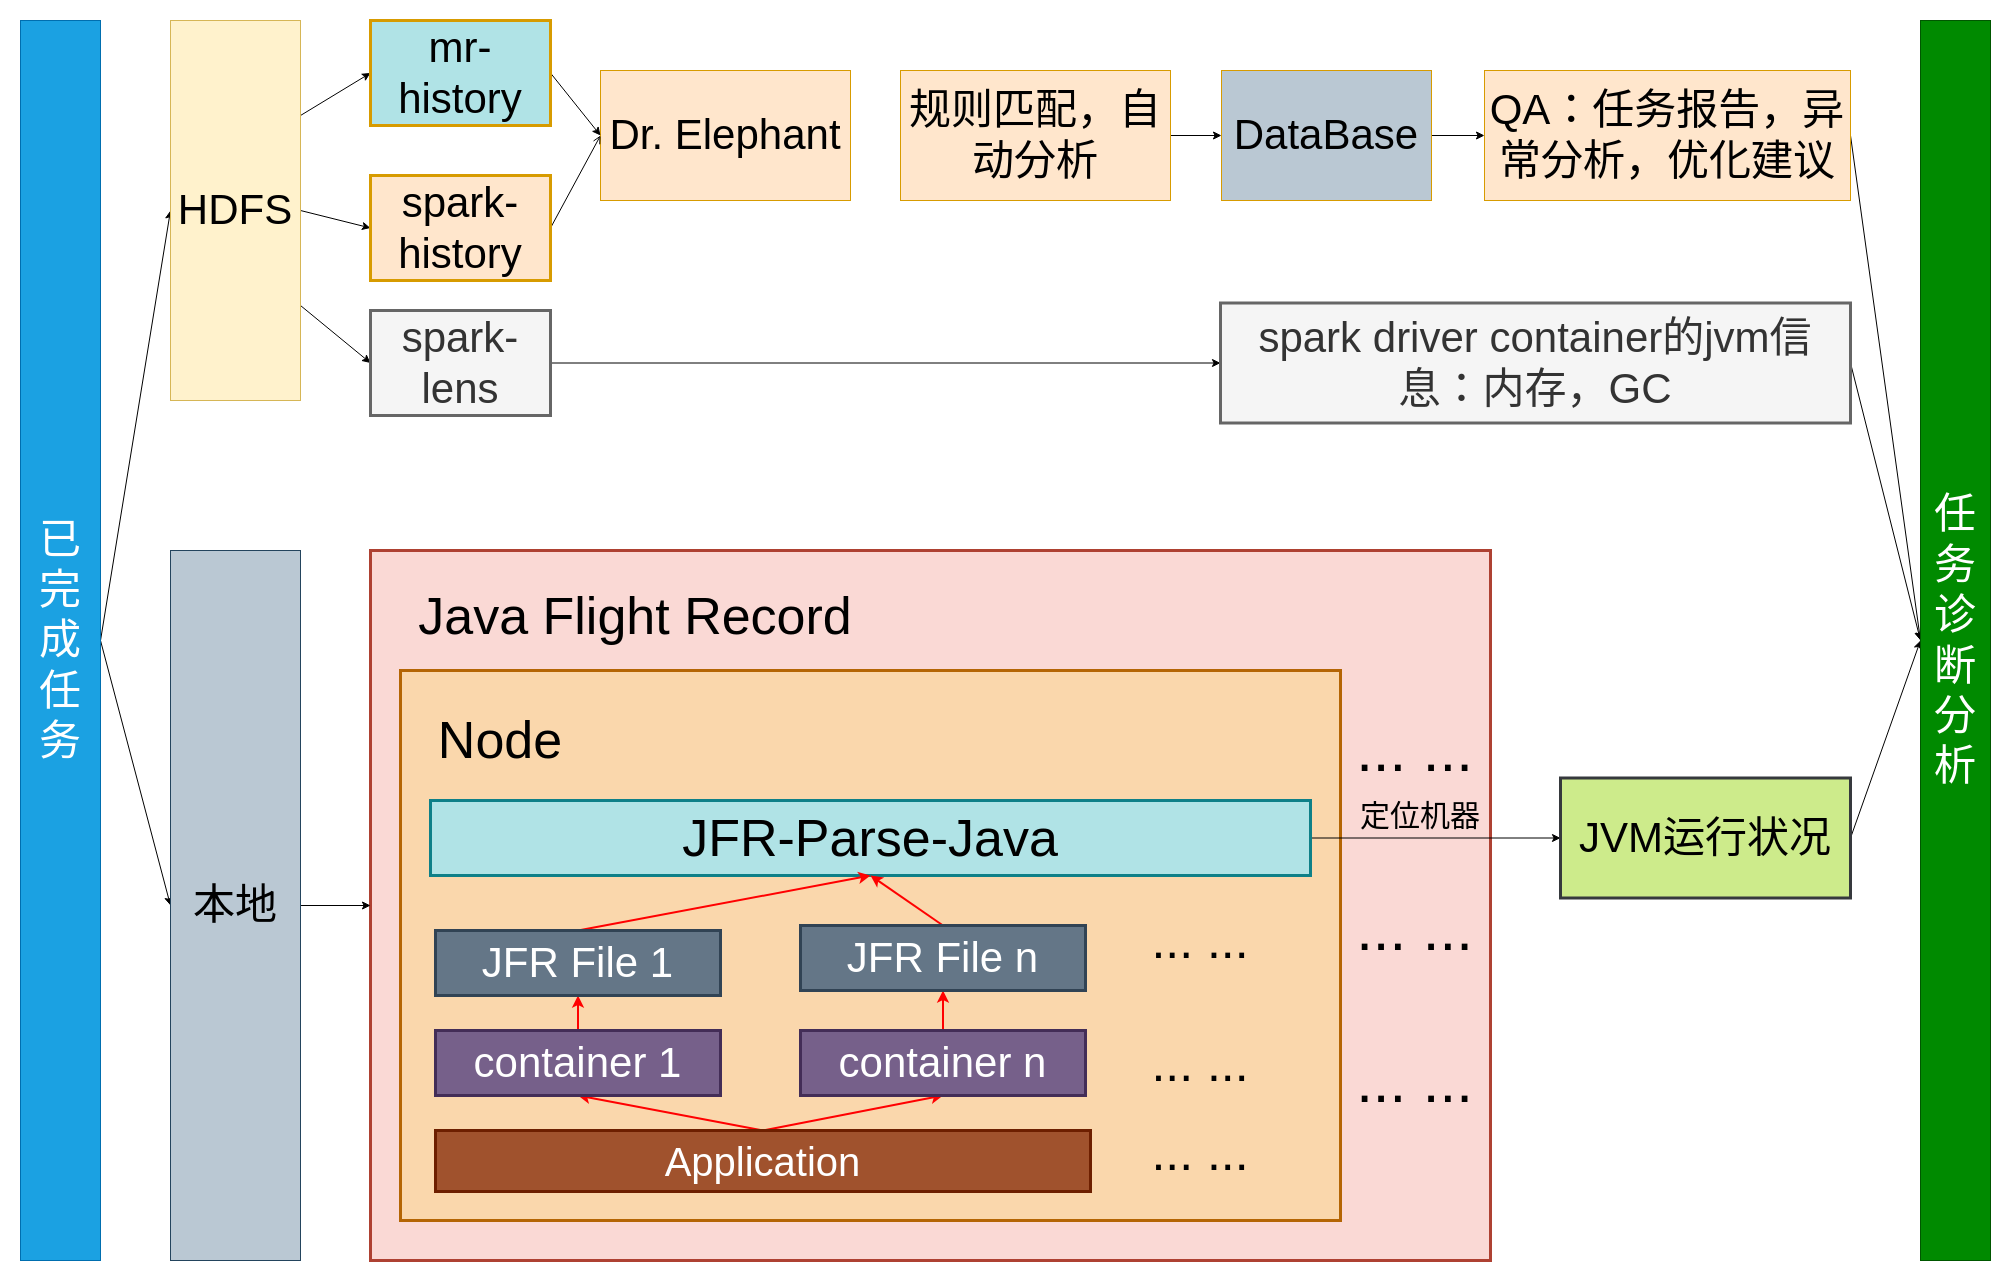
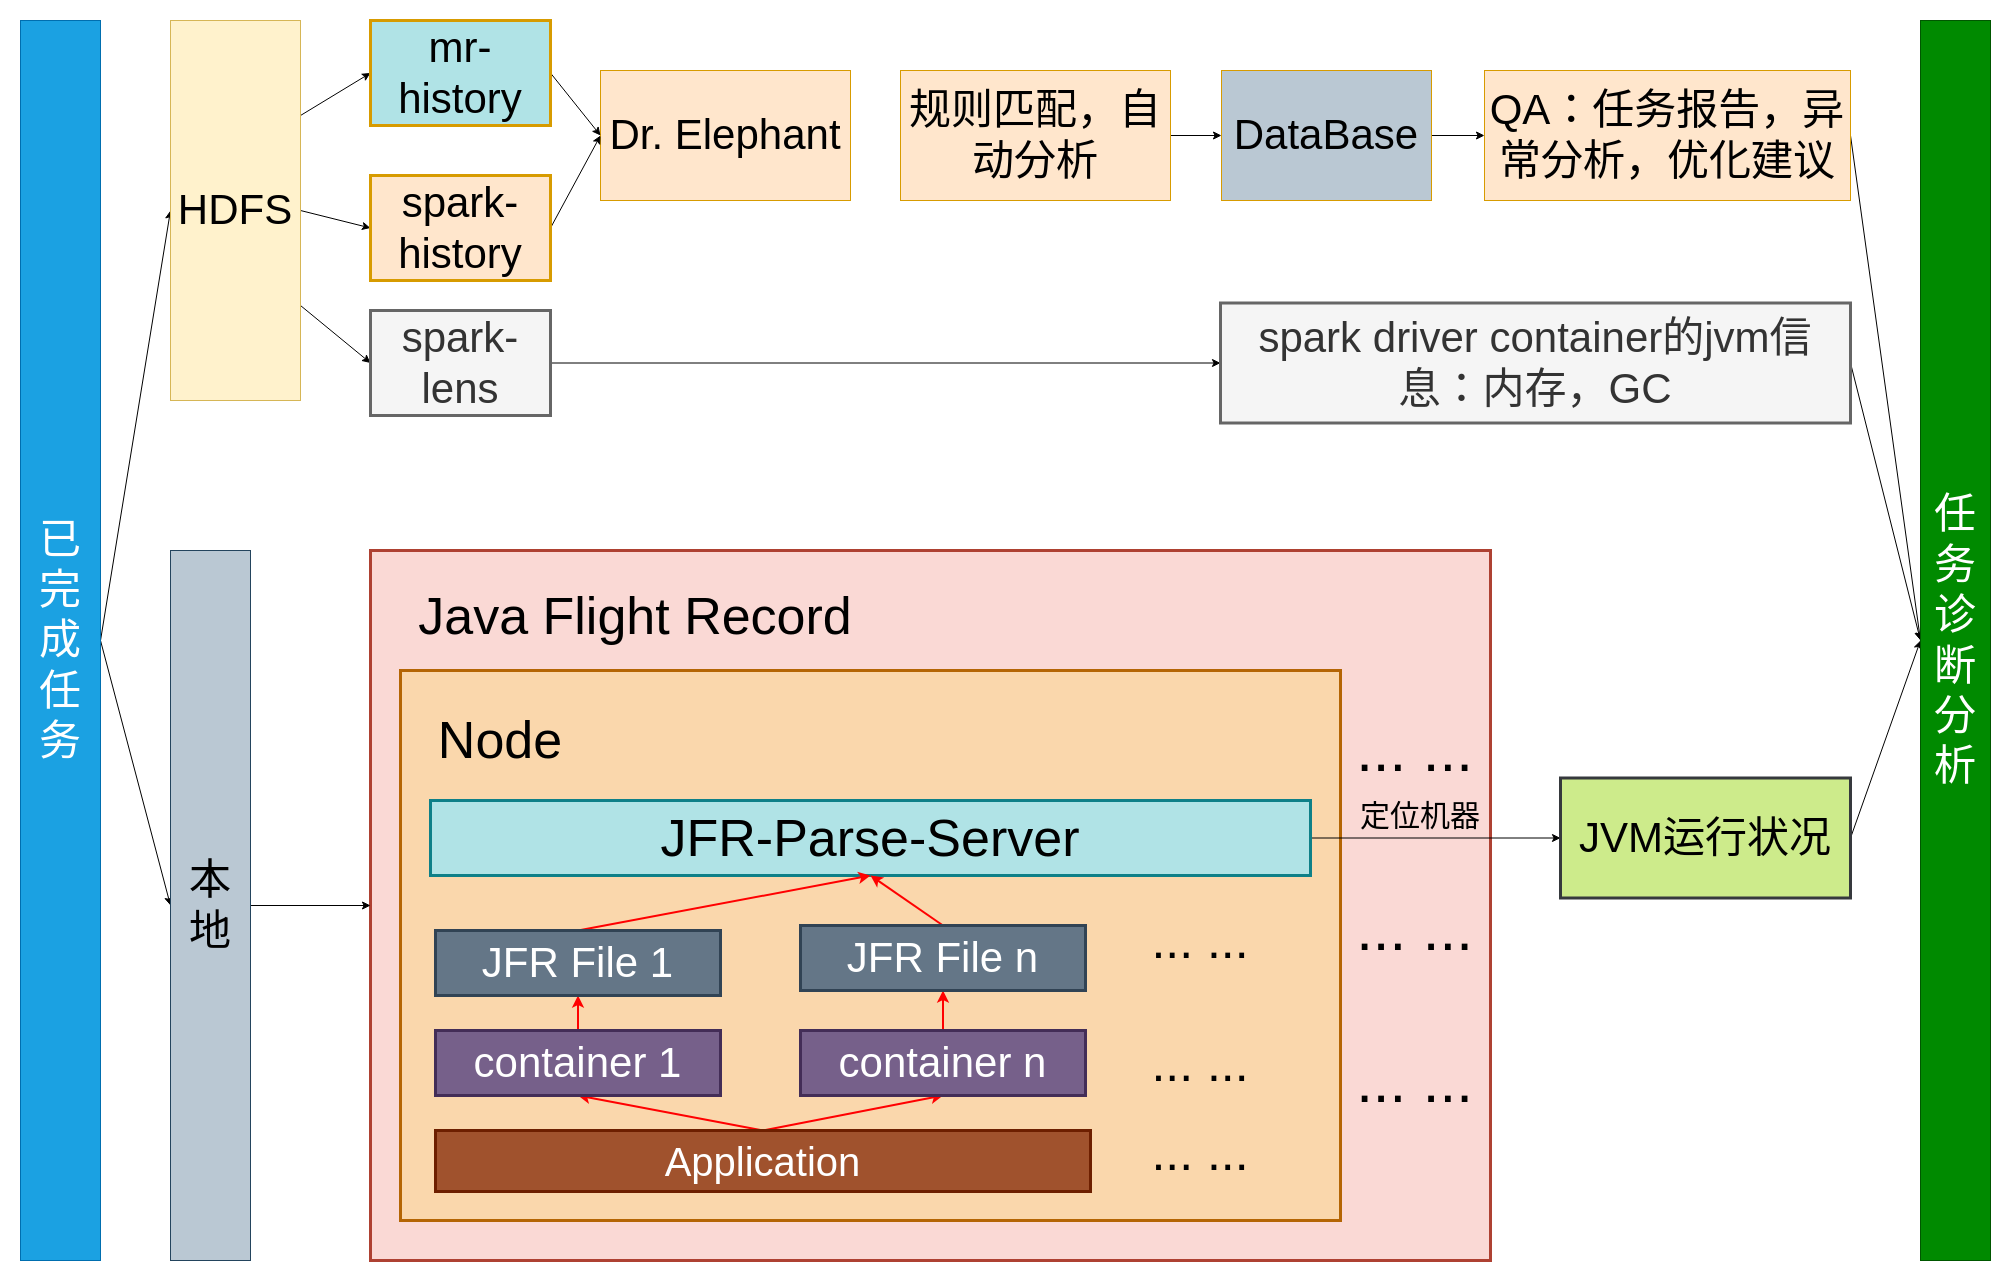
edge "spark-history" -> "Dr. Elephant": arrowhead open -> classic
node "JFR-Parse-Java": label "JFR-Parse-Java" -> "JFR-Parse-Server"
node "本地": size 130x710 -> 80x710
